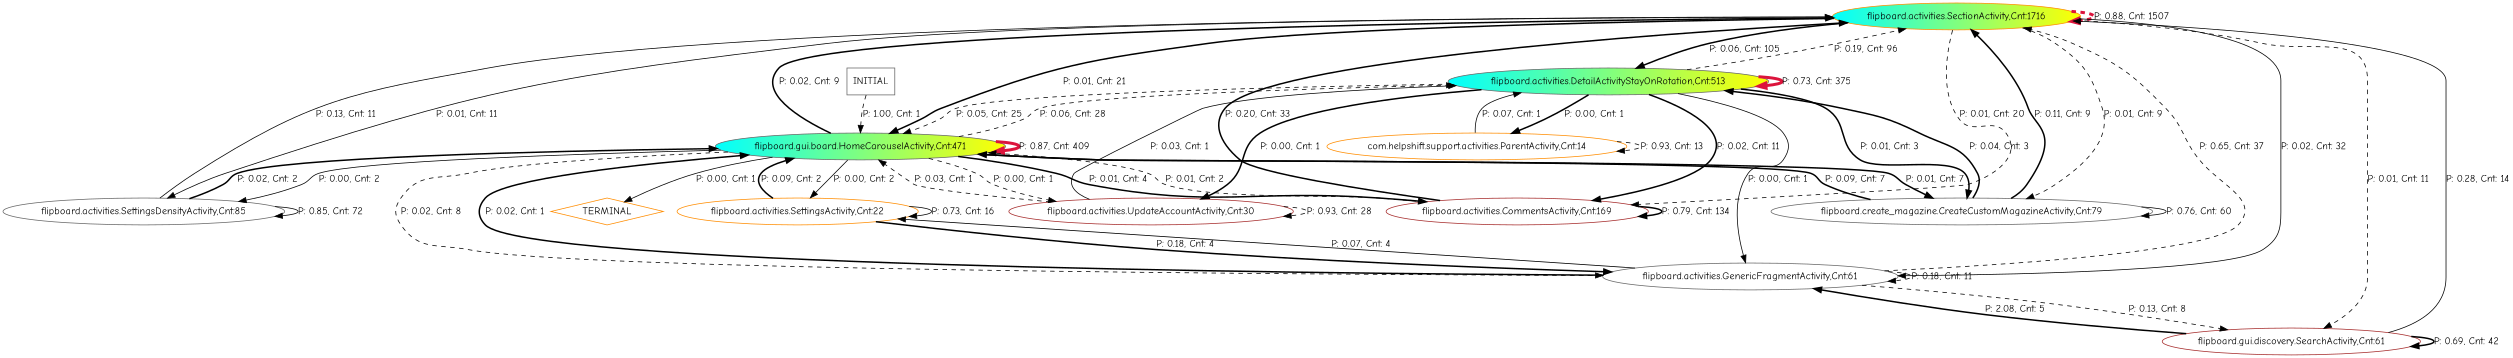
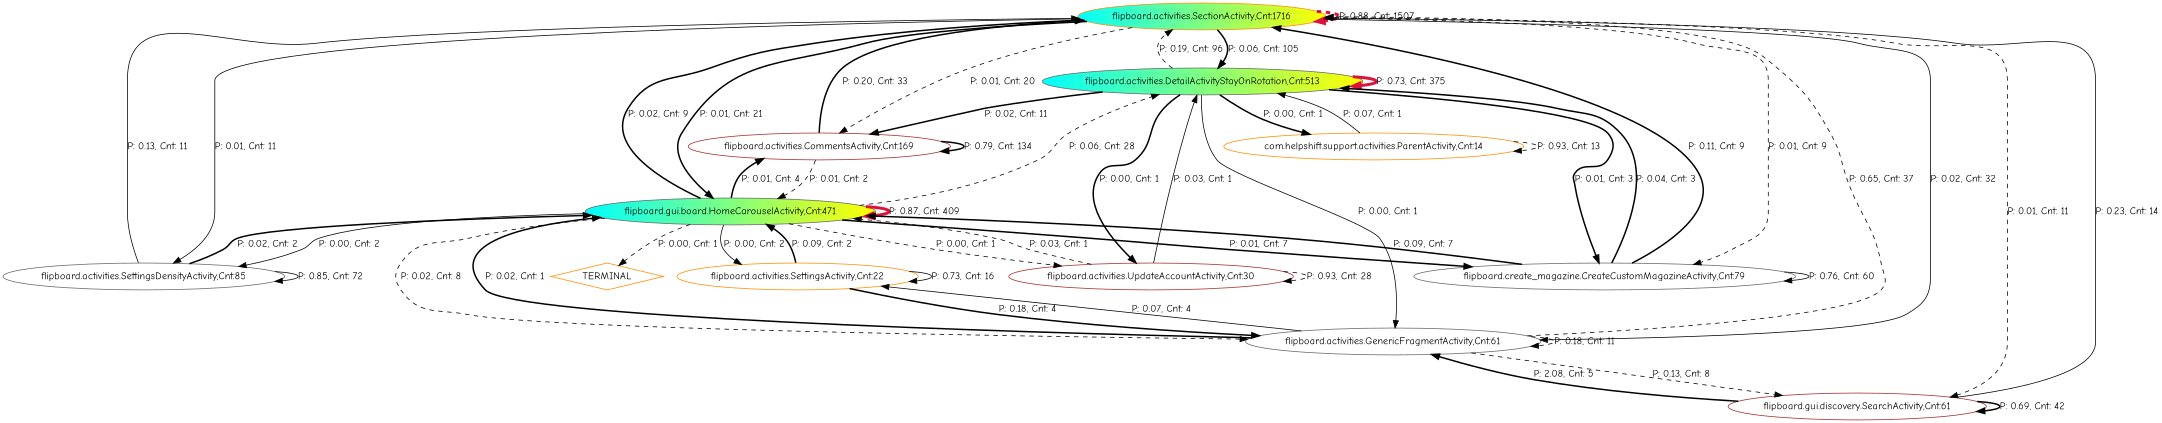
node "INITIAL": removed
edge "flipboard.activities.DetailActivityStayOnRotation,Cnt:513" -> "flipboard.gui.board.HomeCarouselActivity,Cnt:471": removed, label "P: 0.05, Cnt: 25"
edge "flipboard.gui.board.HomeCarouselActivity,Cnt:471" -> "TERMINAL": style solid -> dashed
edge "flipboard.gui.discovery.SearchActivity,Cnt:61" -> "flipboard.activities.SectionActivity,Cnt:1716": label "P: 0.28, Cnt: 14" -> "P: 0.23, Cnt: 14"
